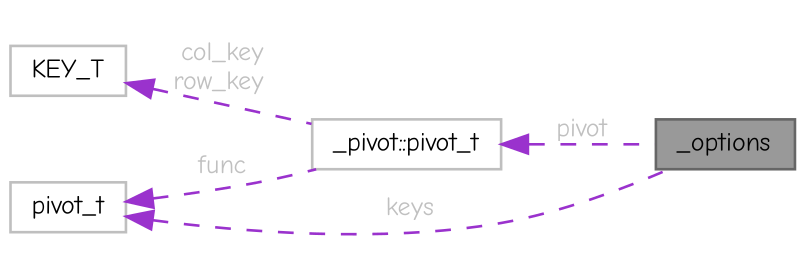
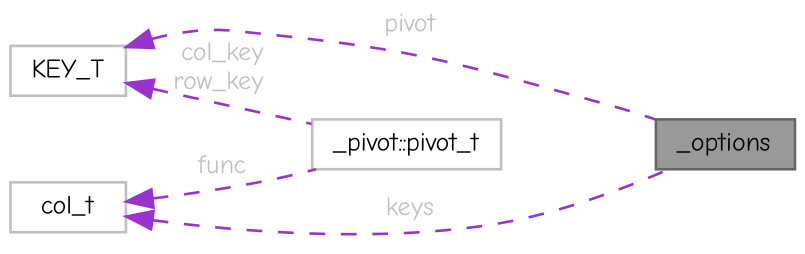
edge "_options" -> "_pivot::pivot_t": now "_options" -> "KEY_T"
node "pivot_t": label "pivot_t" -> "col_t"
